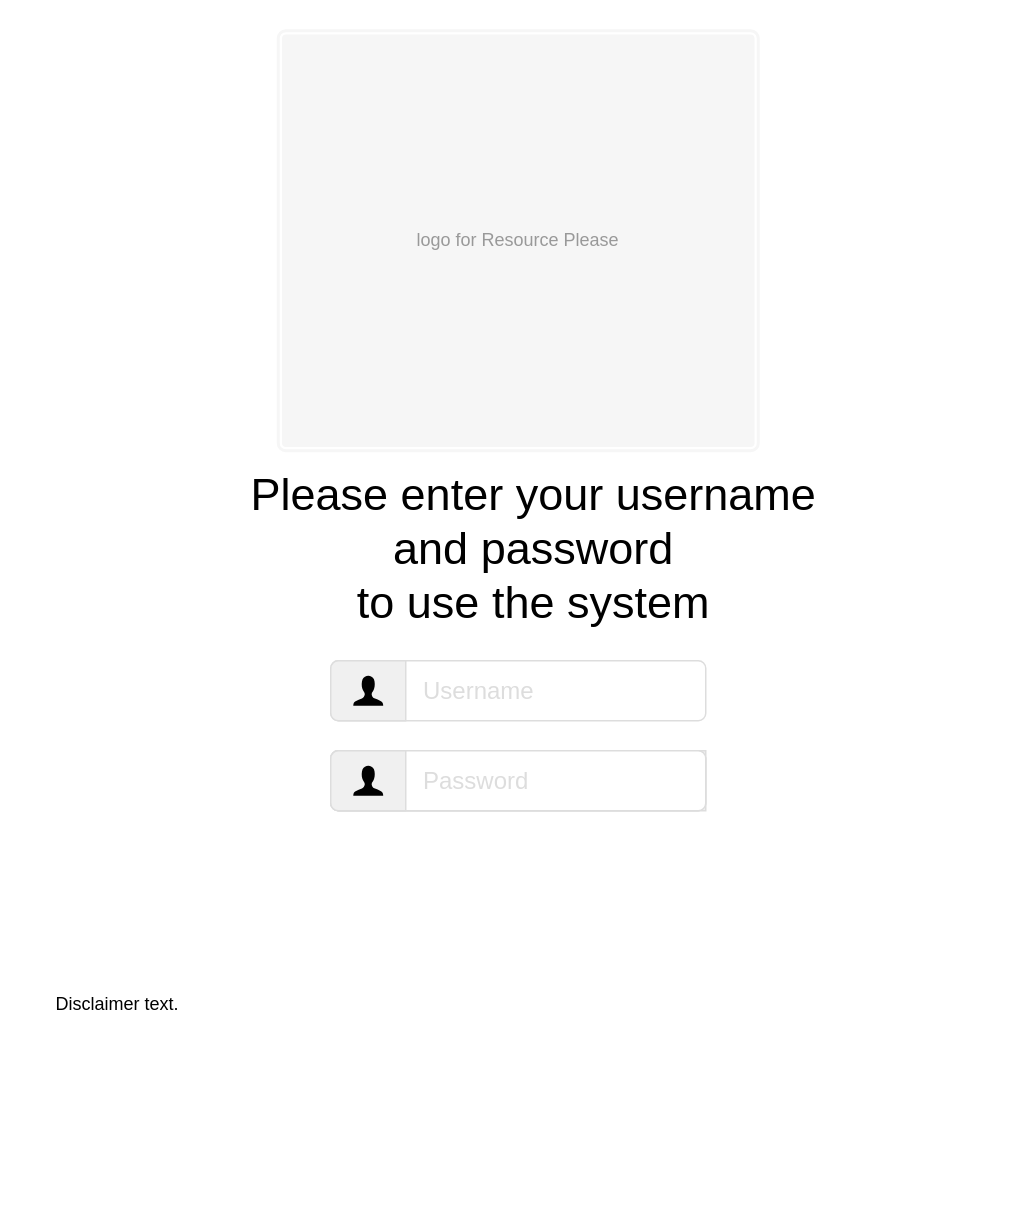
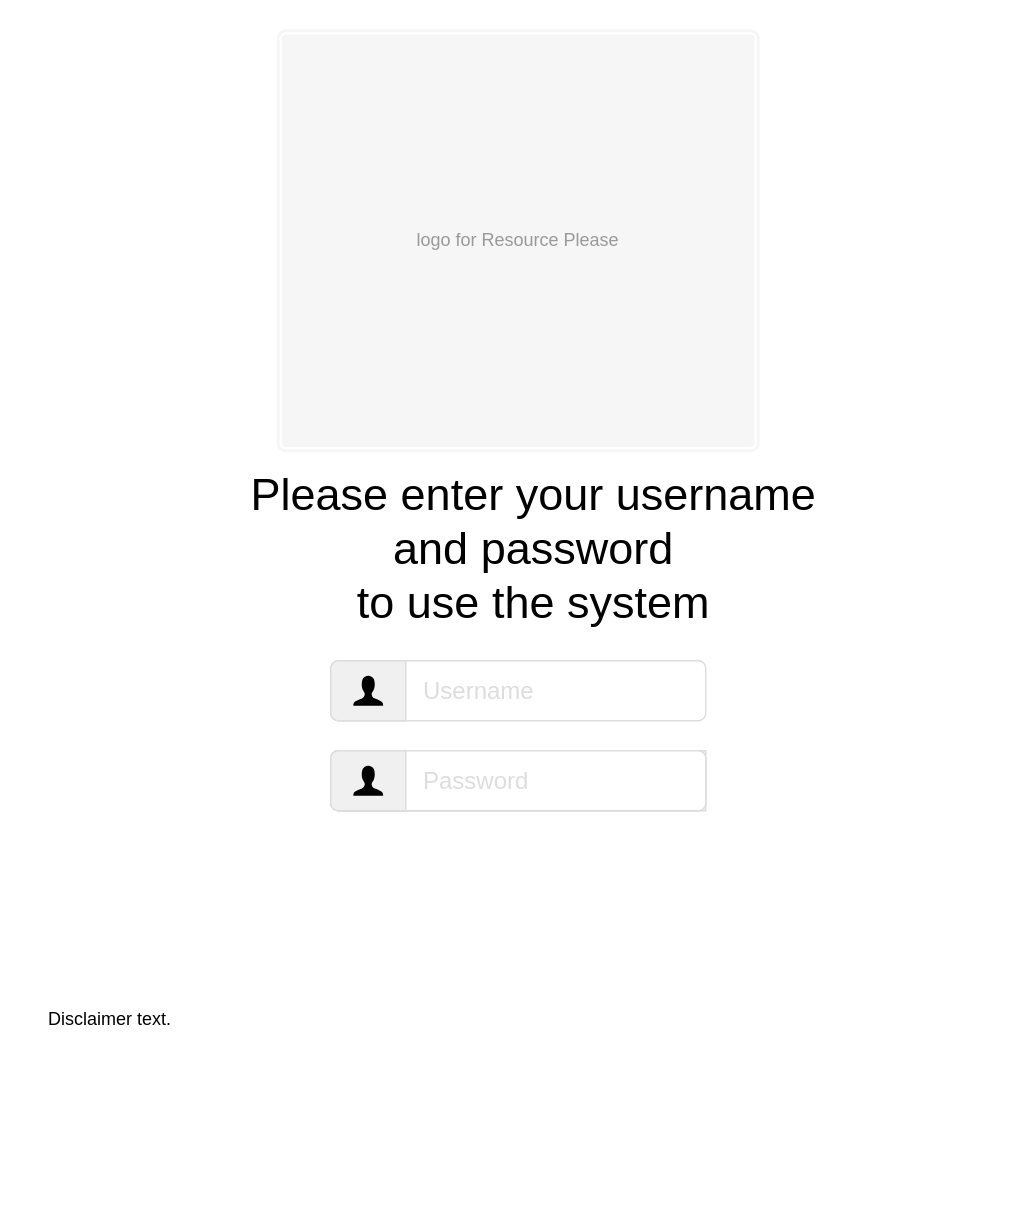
node "Disclaimer text.": moved (518, 1004) -> (511, 1019)
